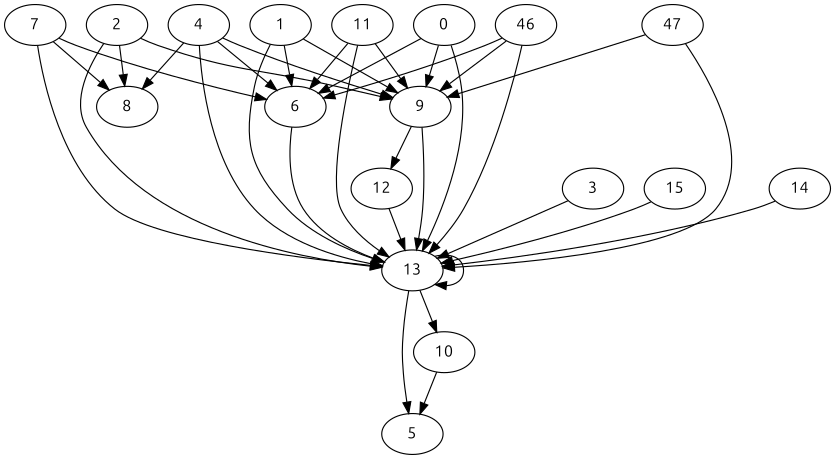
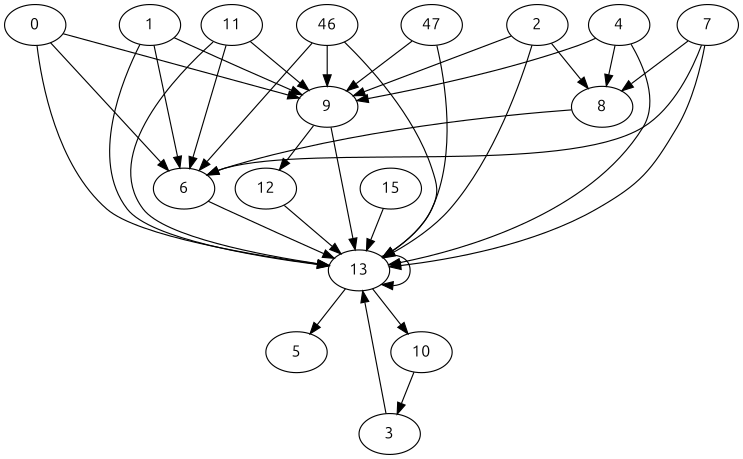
edge "4" -> "6": now "8" -> "6"
node "14": removed
edge "10" -> "5": now "10" -> "3"
